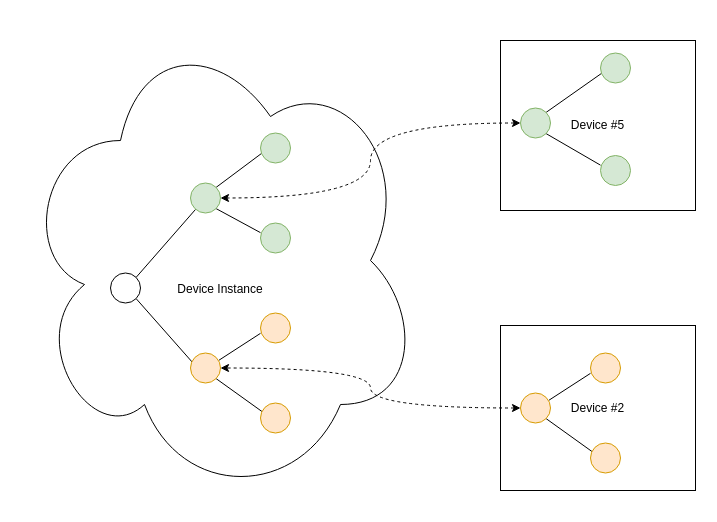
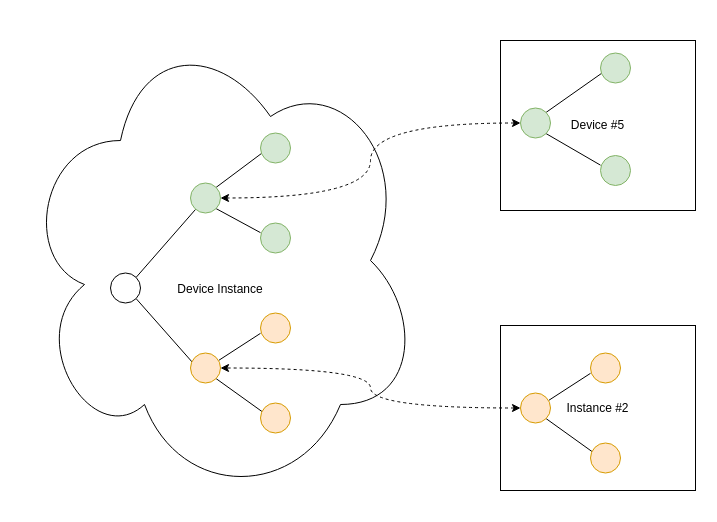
node "Device #2": label "Device #2" -> "Instance #2"
